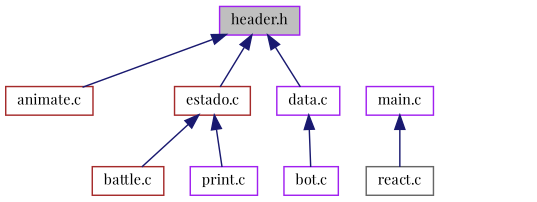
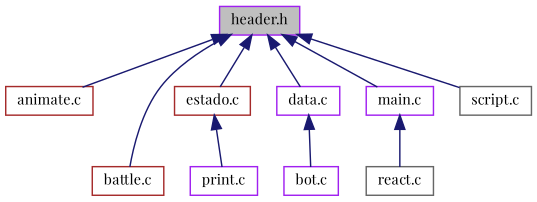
edge "main.c" -> "header.h": added
node "script.c": added
edge "battle.c" -> "estado.c": now "battle.c" -> "header.h"
